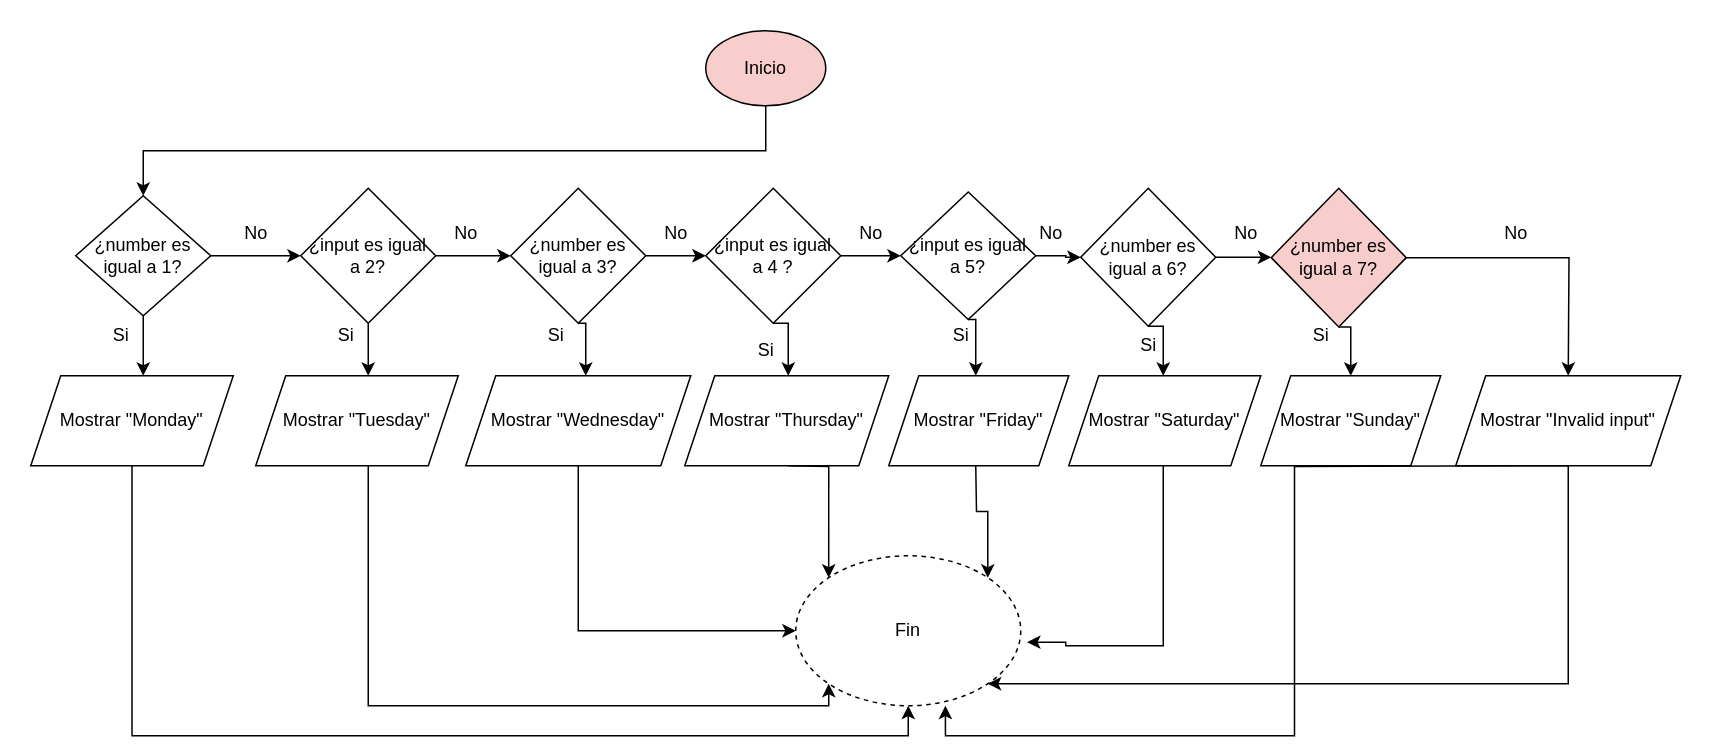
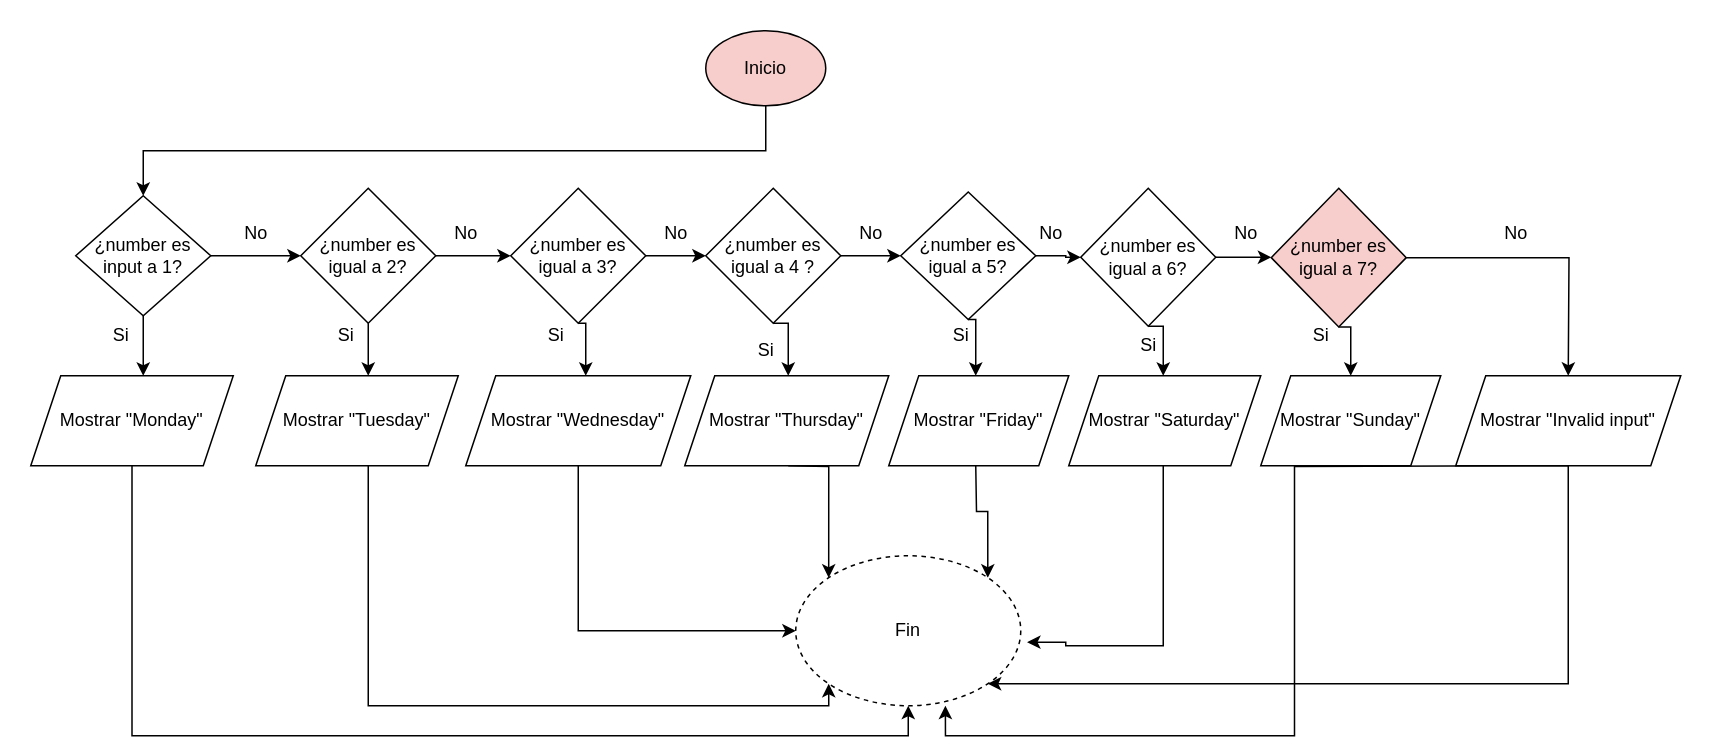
node "¿number es igual a 1?": label "¿number es igual a 1?" -> "¿number es input a 1?"
node "¿input es igual a 2?": label "¿input es igual a 2?" -> "¿number es igual a 2?"
node "¿input es igual a 4 ?": label "¿input es igual a 4 ?" -> "¿number es igual a 4 ?"
node "¿input es igual a 5?": label "¿input es igual a 5?" -> "¿number es igual a 5?"
